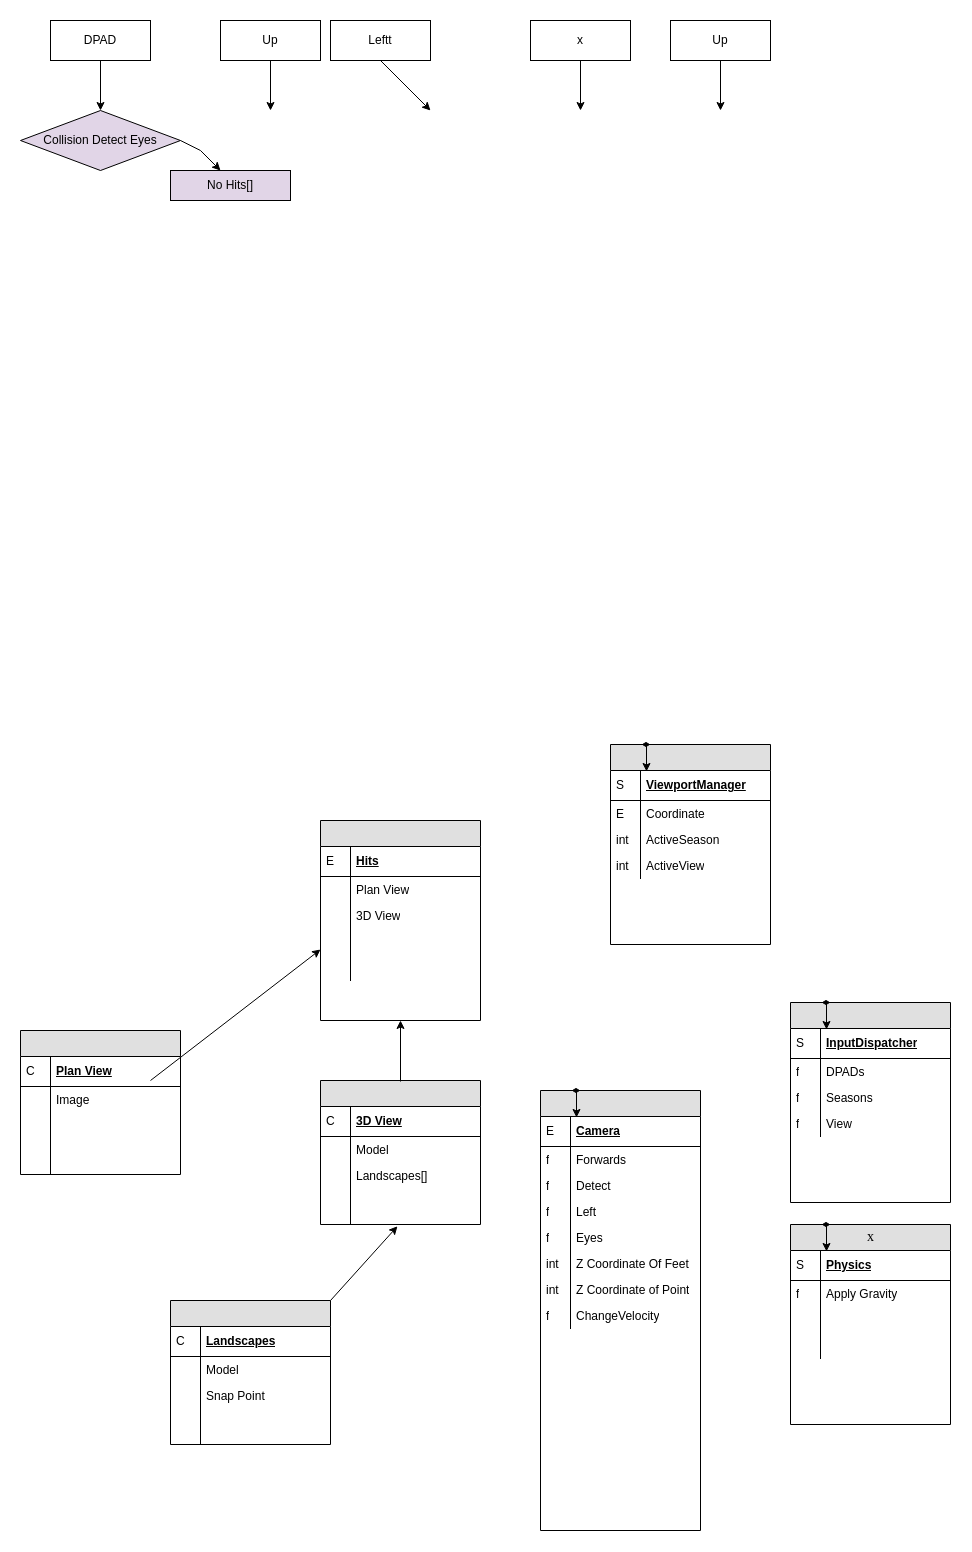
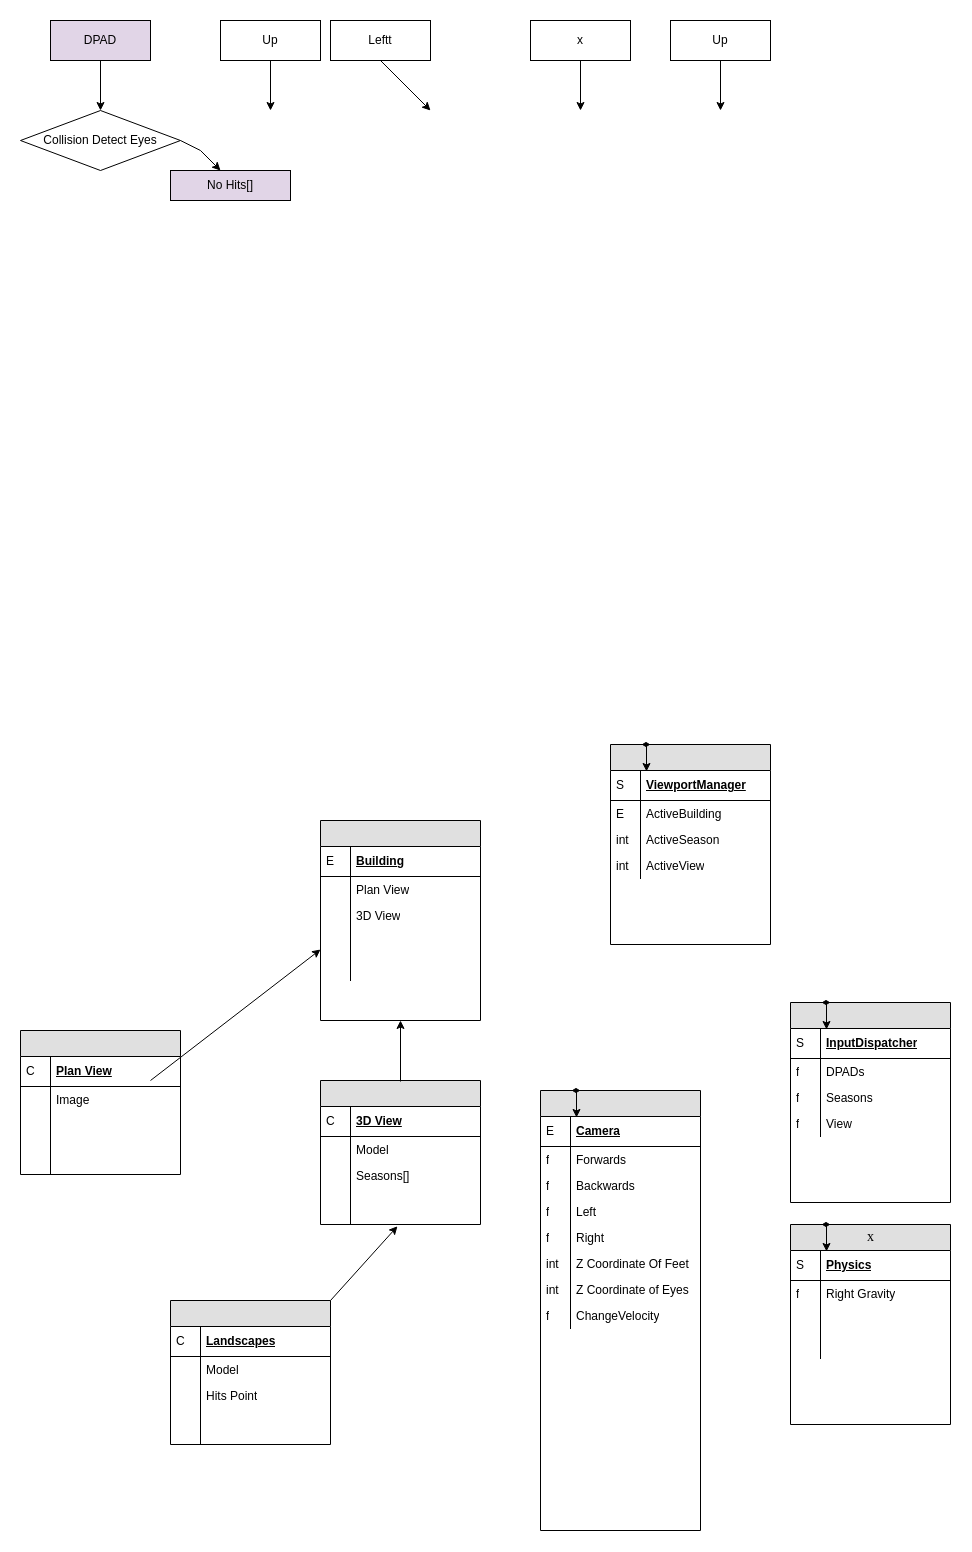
node "DPAD": fillcolor #ffffff -> #e1d5e7
node "Collision Detect Eyes": fillcolor #e1d5e7 -> #ffffff
node "Coordinate": label "Coordinate" -> "ActiveBuilding"
node "Hits": label "Hits" -> "Building"
node "Landscapes[]": label "Landscapes[]" -> "Seasons[]"
node "Detect": label "Detect" -> "Backwards"
node "Eyes": label "Eyes" -> "Right"
node "Apply Gravity": label "Apply Gravity" -> "Right Gravity"
node "Z Coordinate of Point": label "Z Coordinate of Point" -> "Z Coordinate of Eyes"
node "Snap Point": label "Snap Point" -> "Hits Point"
